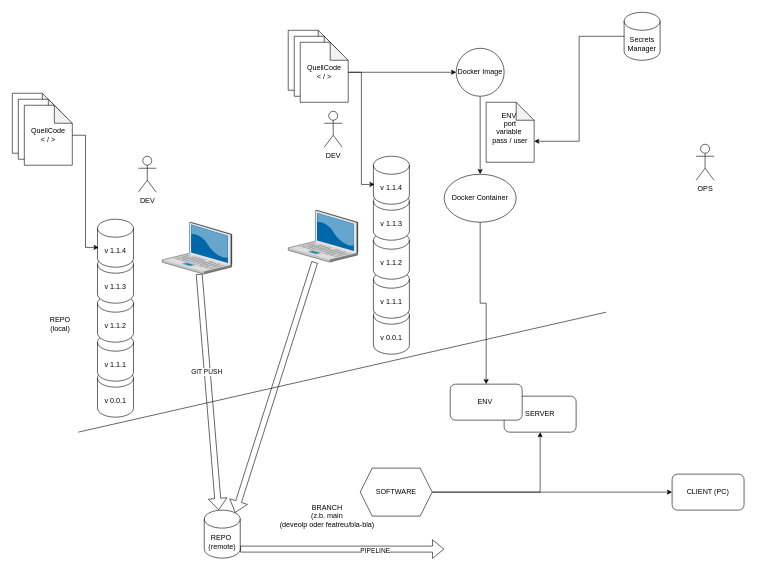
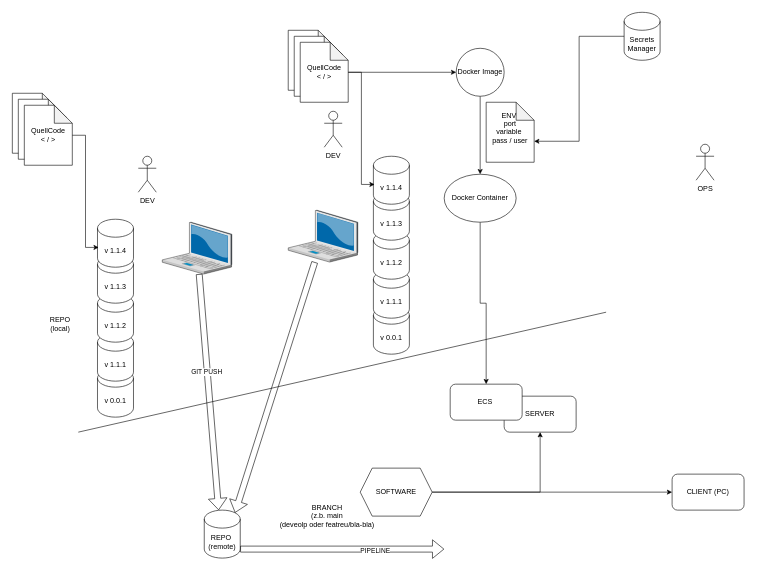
node "ENV": label "ENV" -> "ECS"
